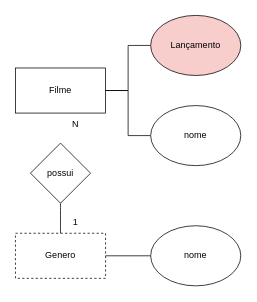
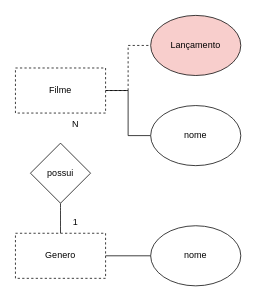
edge "Lançamento" -- "Filme": style solid -> dashed
node "Filme": style solid -> dashed
